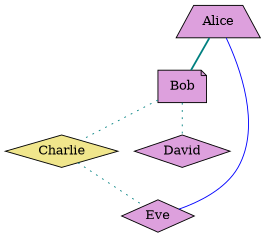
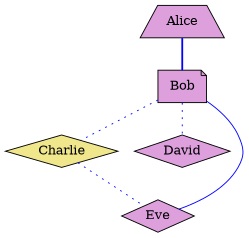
edge "Alice" -- "Bob": color teal -> blue
edge "Bob" -- "David": color teal -> blue
edge "Bob" -- "Charlie": color teal -> blue
edge "Alice" -- "Eve": now "Bob" -- "Eve"
edge "Charlie" -- "Eve": color teal -> blue
